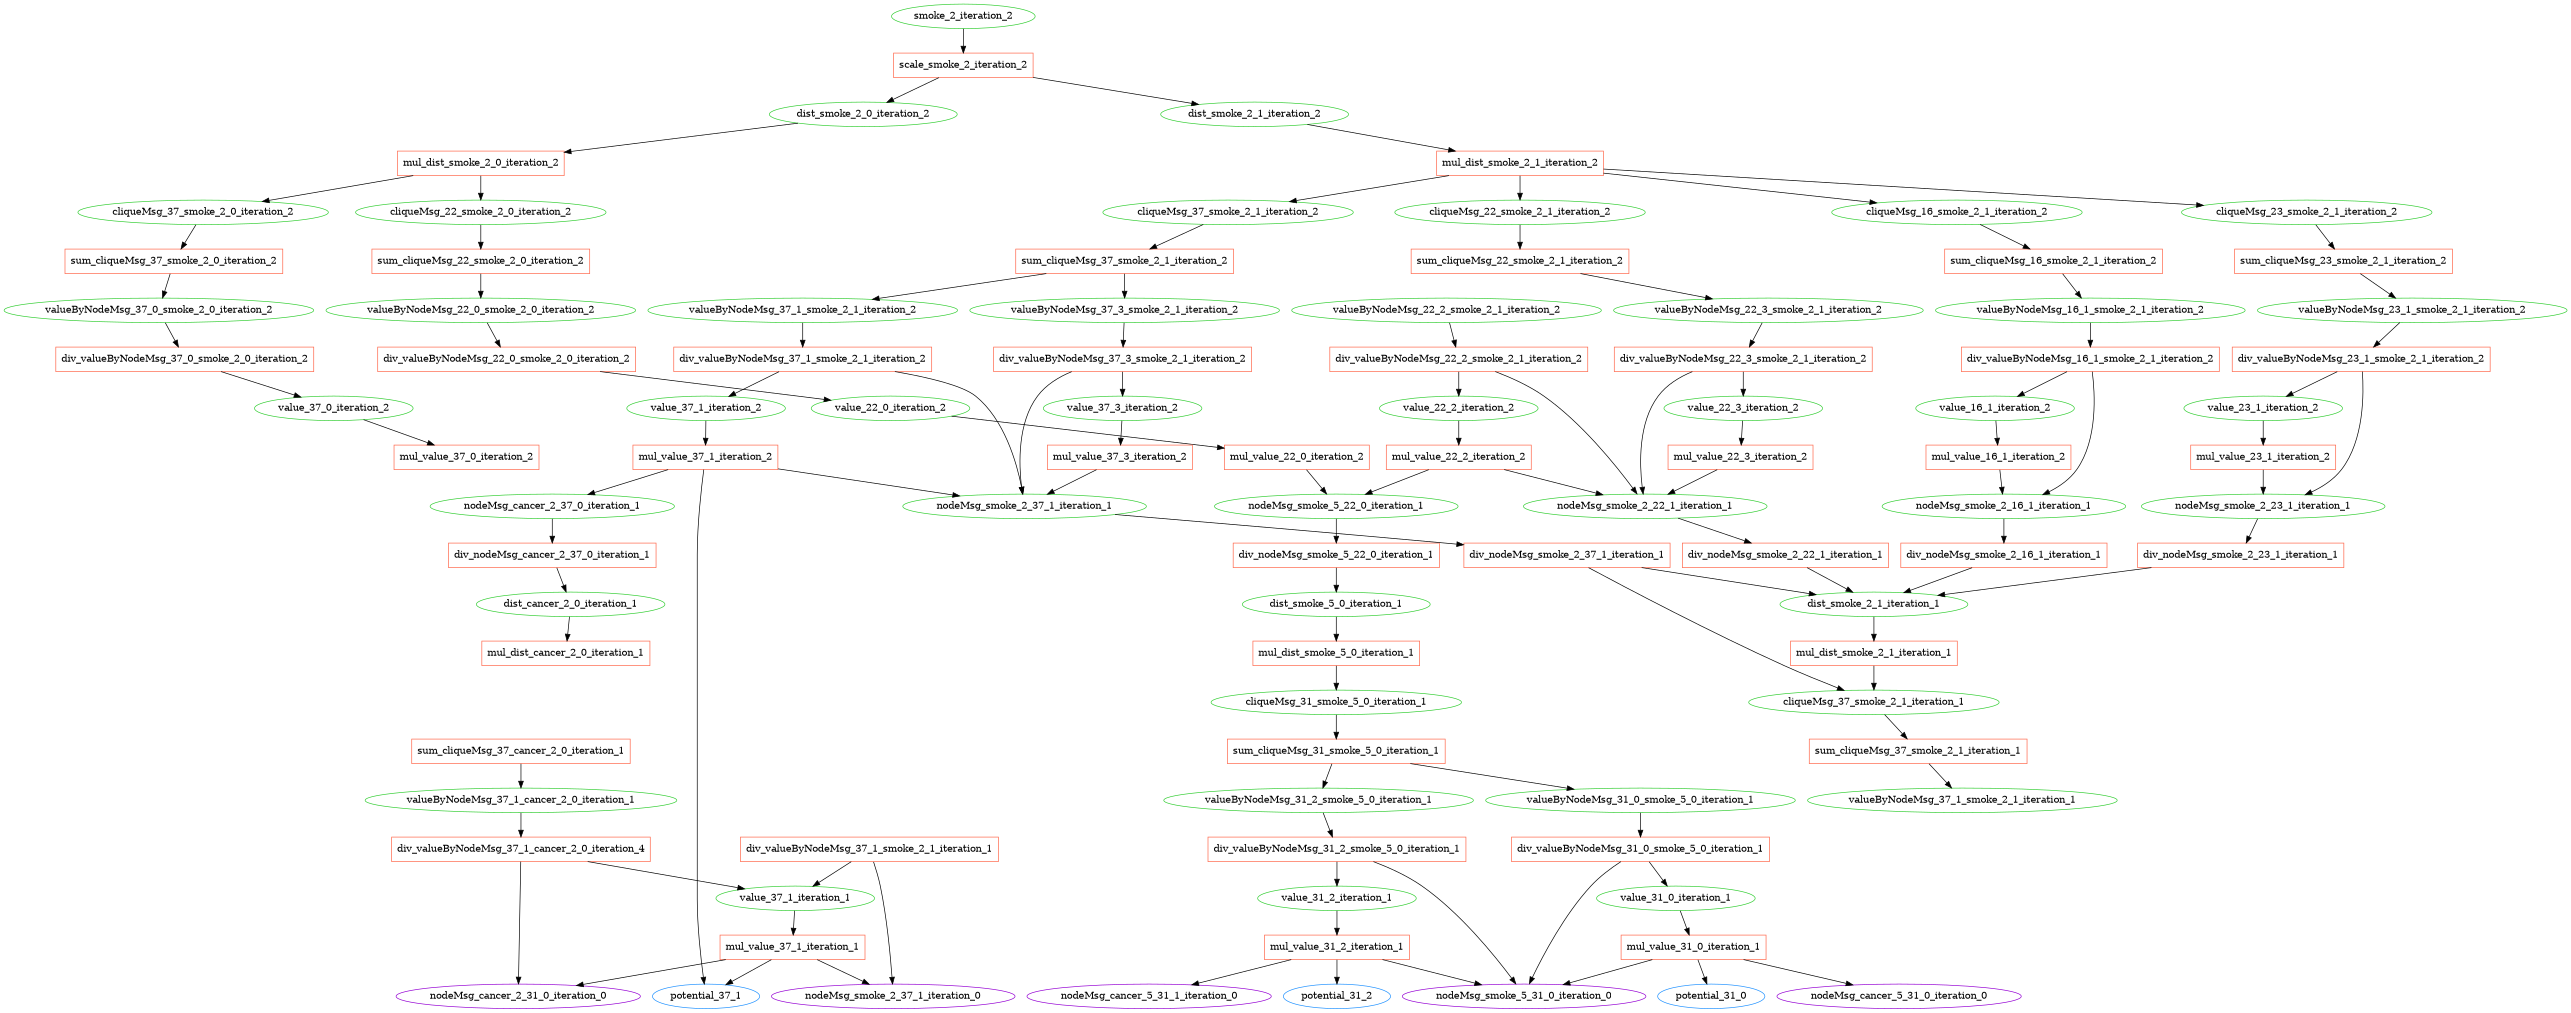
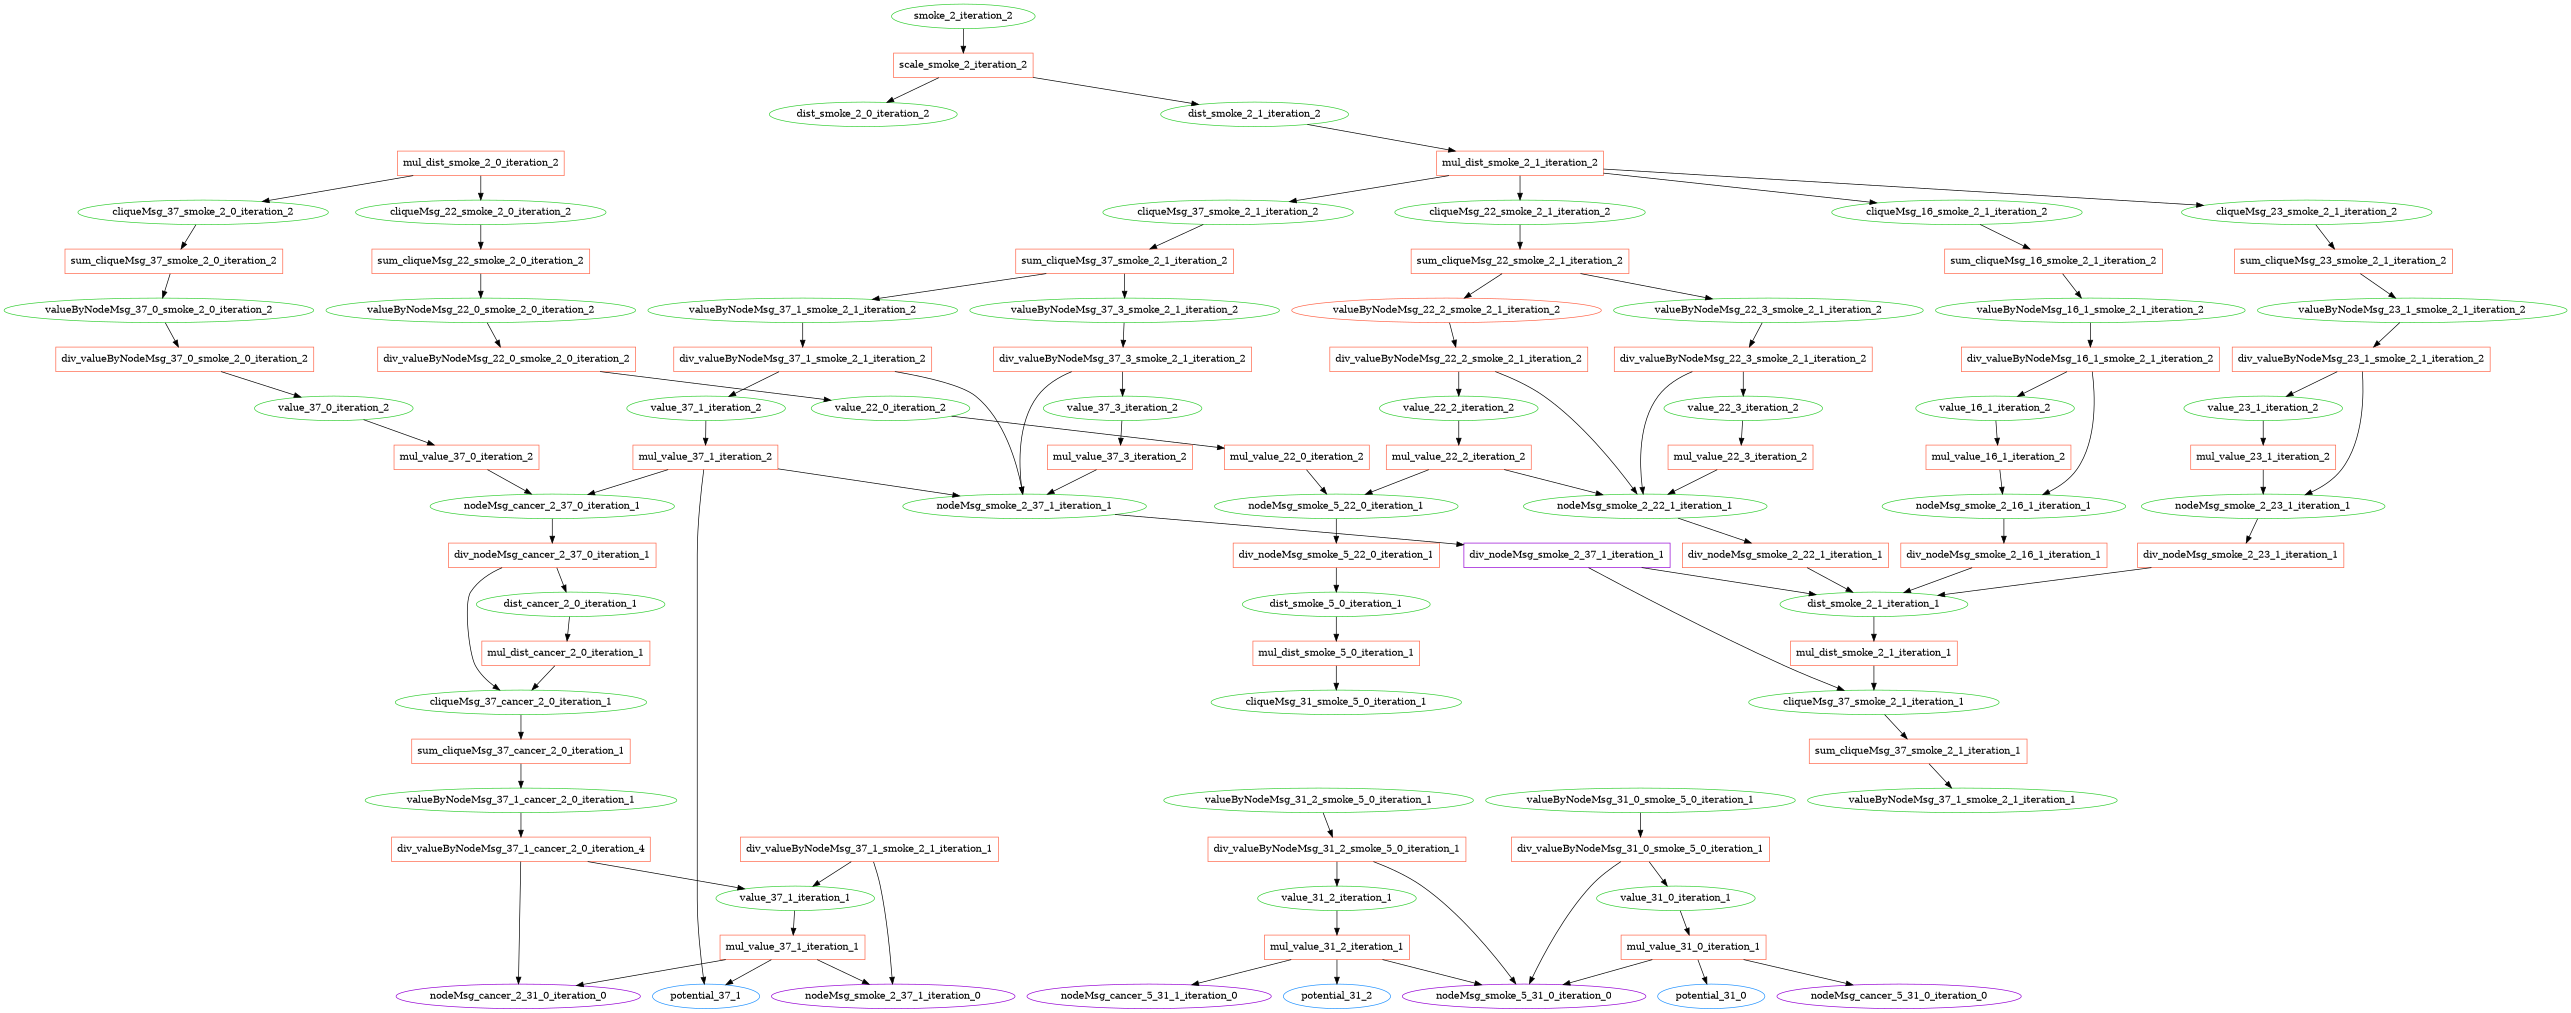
edge "dist_smoke_2_0_iteration_2" -> "mul_dist_smoke_2_0_iteration_2": removed
edge "sum_cliqueMsg_22_smoke_2_1_iteration_2" -> "valueByNodeMsg_22_2_smoke_2_1_iteration_2": added
node "valueByNodeMsg_22_2_smoke_2_1_iteration_2": color limegreen -> tomato
edge "mul_value_37_0_iteration_2" -> "nodeMsg_cancer_2_37_0_iteration_1": added
node "div_nodeMsg_smoke_2_37_1_iteration_1": color tomato -> darkviolet
node "cliqueMsg_37_cancer_2_0_iteration_1": added
node "sum_cliqueMsg_31_smoke_5_0_iteration_1": removed
